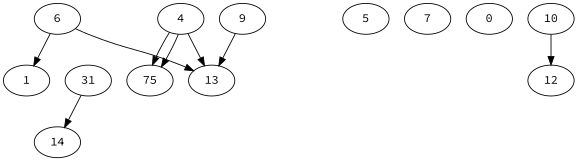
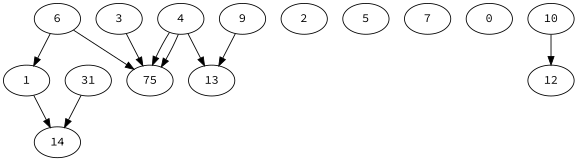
node "3": added
node "2": added
edge "6" -> "13": now "6" -> "75"
edge "1" -> "14": added
